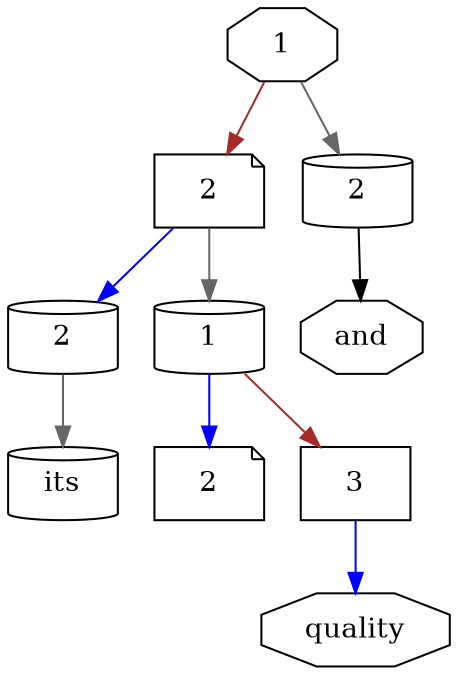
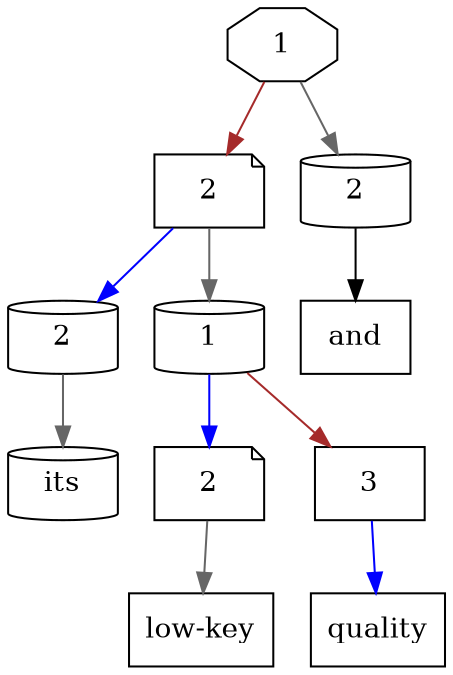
node "and": shape octagon -> box
node "low-key": added
node "quality": shape octagon -> box
